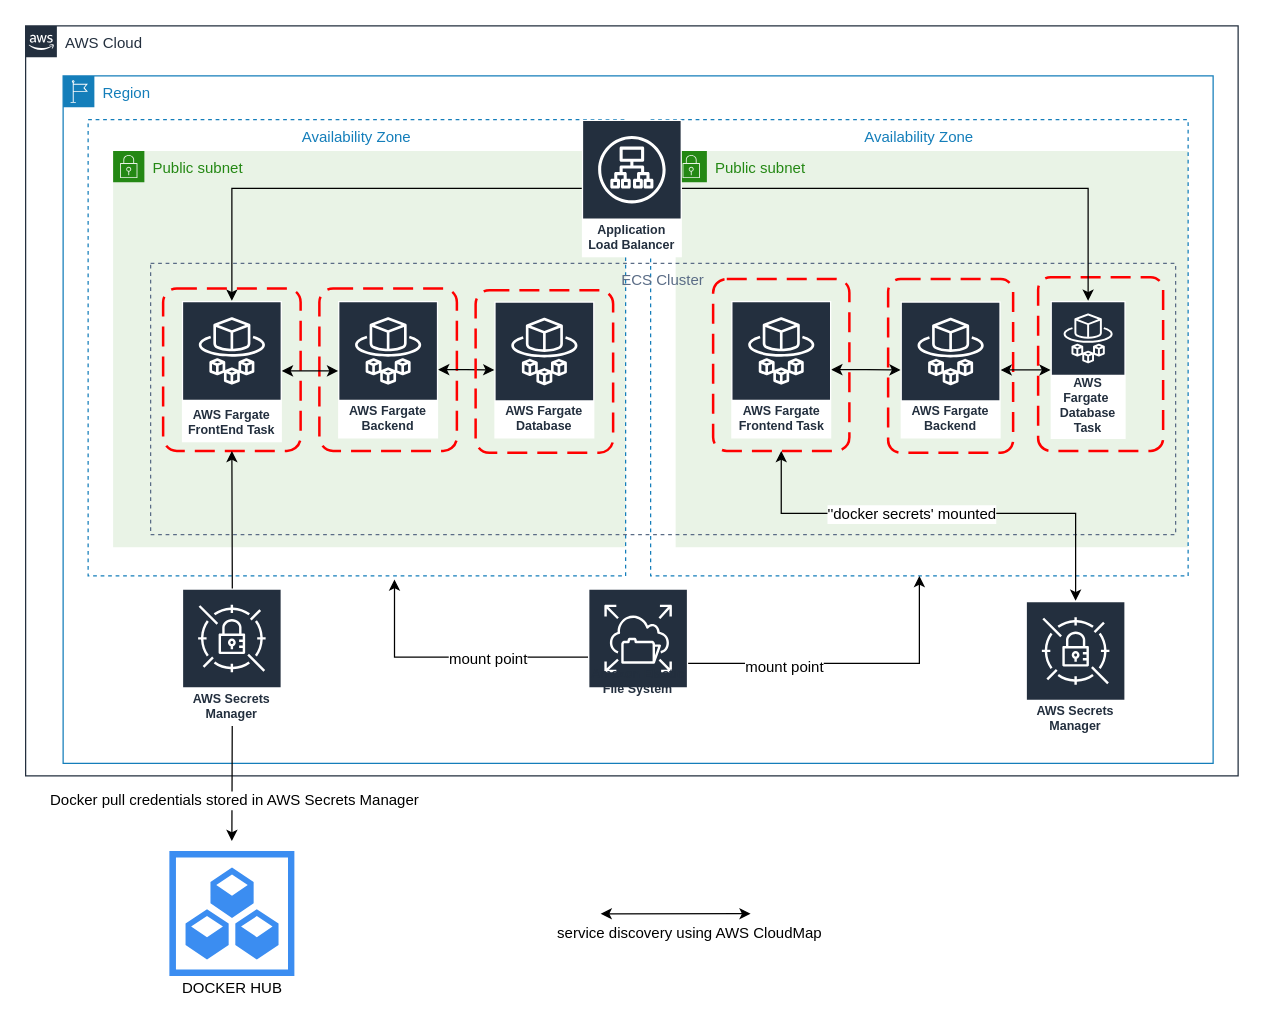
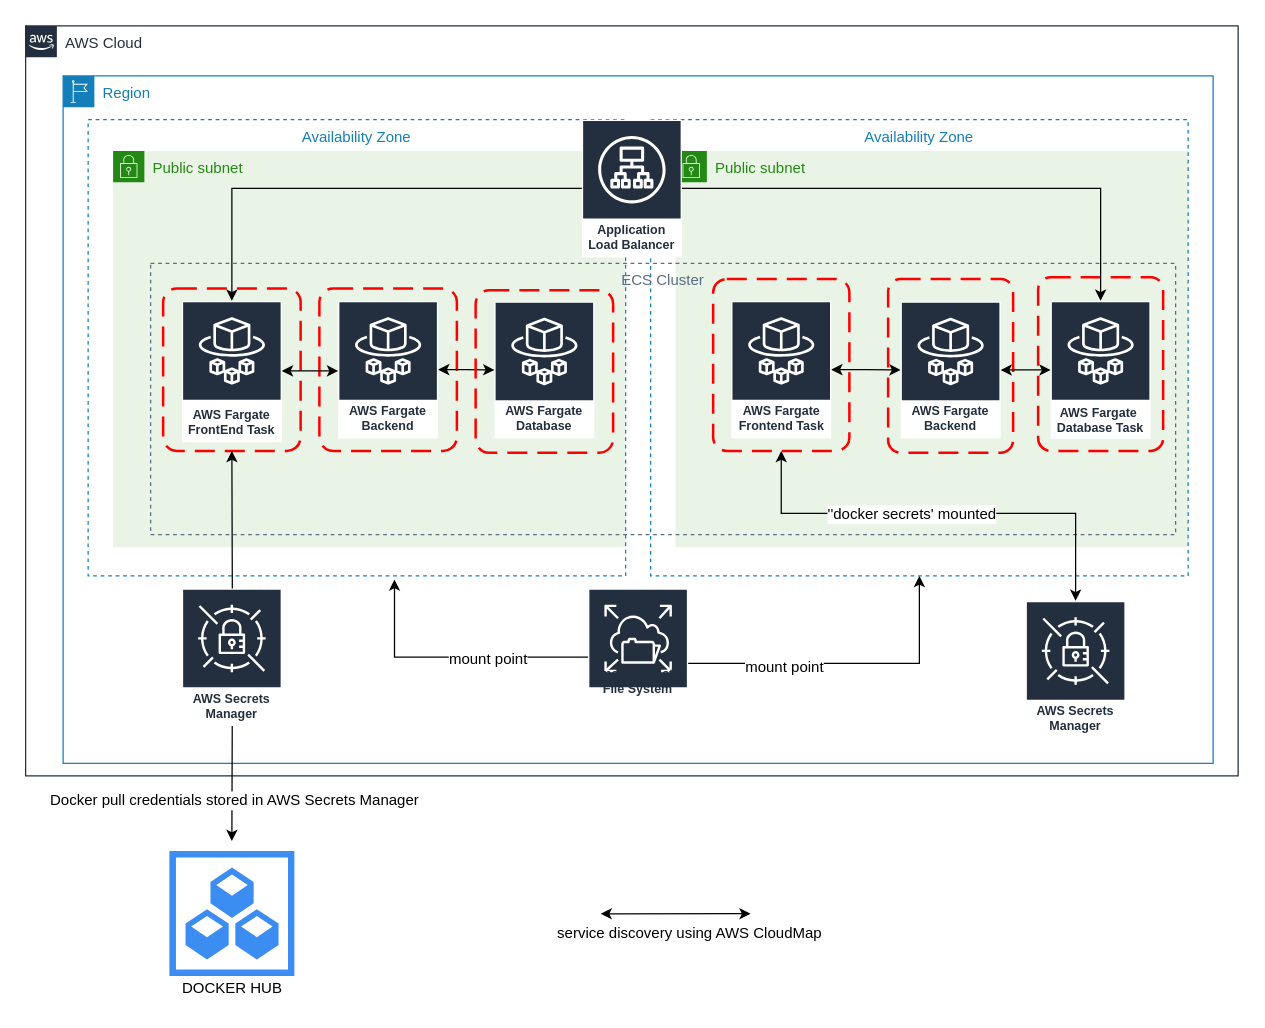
node "AWS Fargate Database Task": size 75x138 -> 100x138
